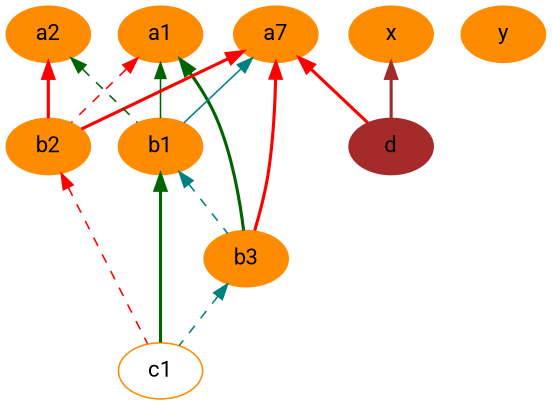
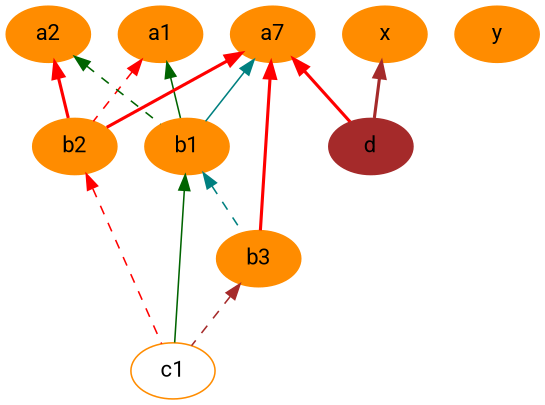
edge "b3" -> "a1": removed
edge "c1" -> "b1": style bold -> solid
edge "c1" -> "b3": color teal -> brown
